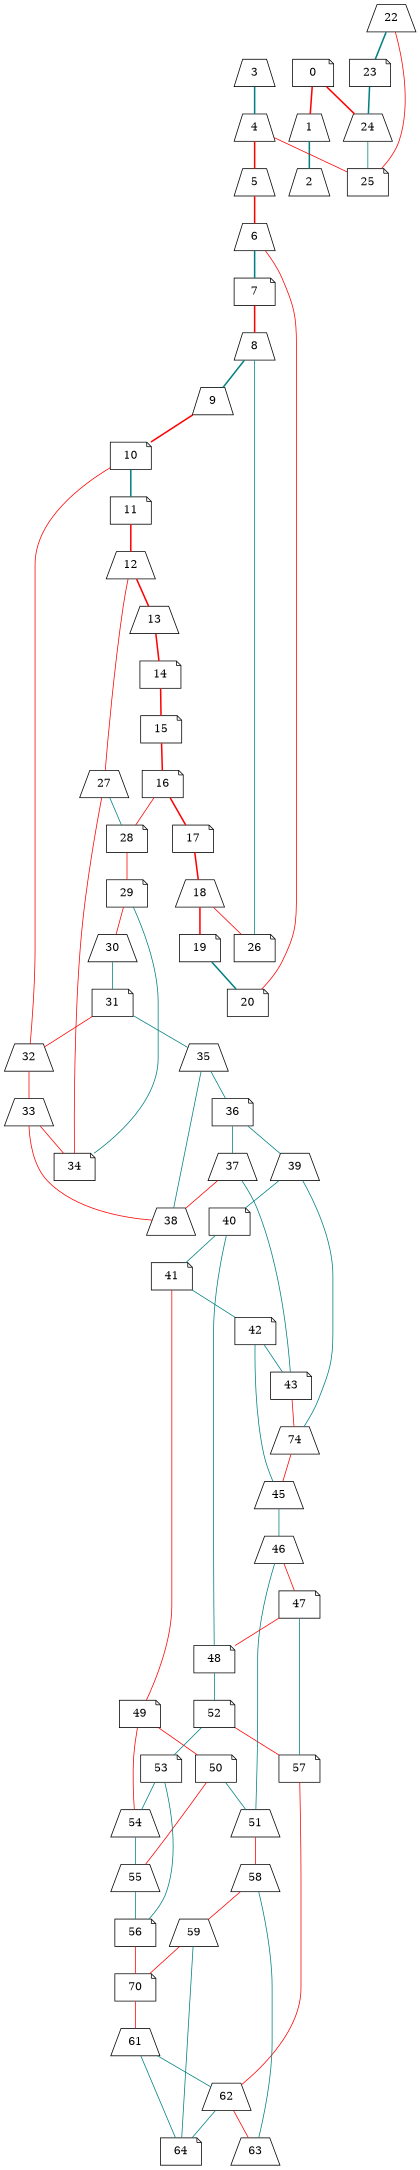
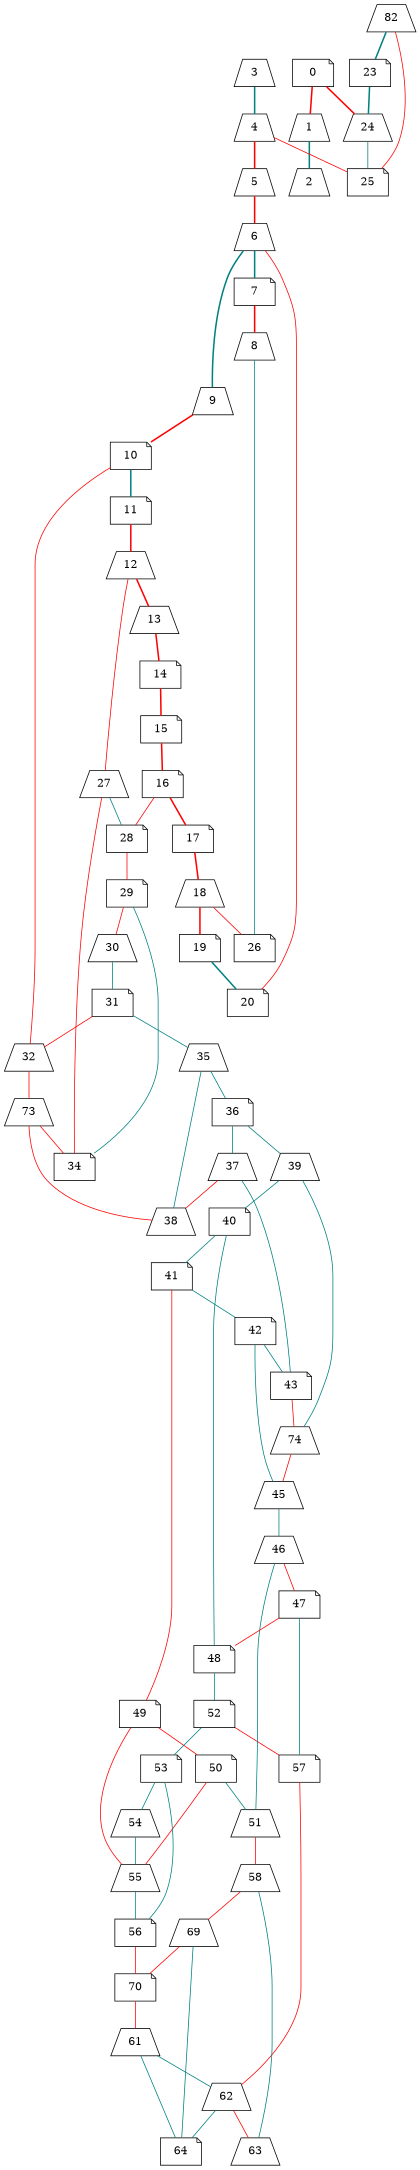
node "22": label "22" -> "82"
edge "8" -- "9": now "6" -- "9"
node "33": label "33" -> "73"
edge "49" -- "54": now "49" -- "55"
node "59": label "59" -> "69"
